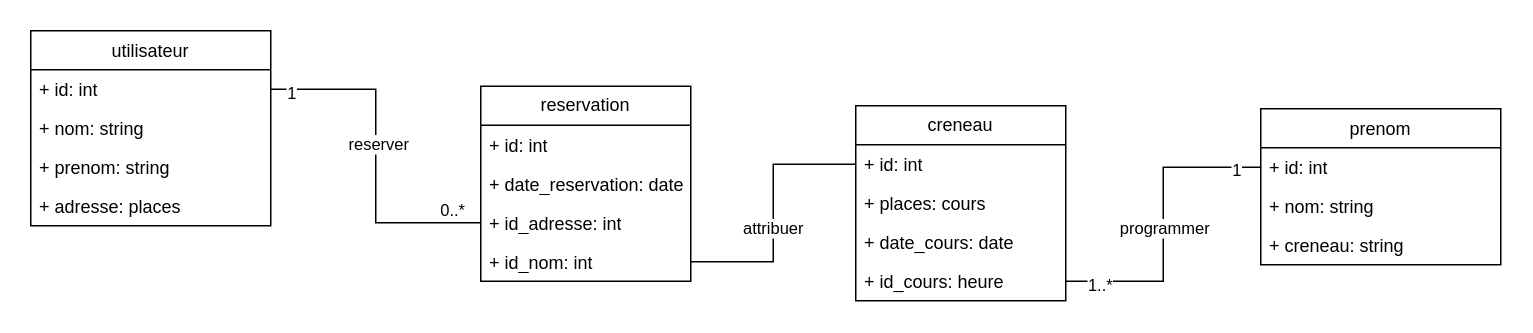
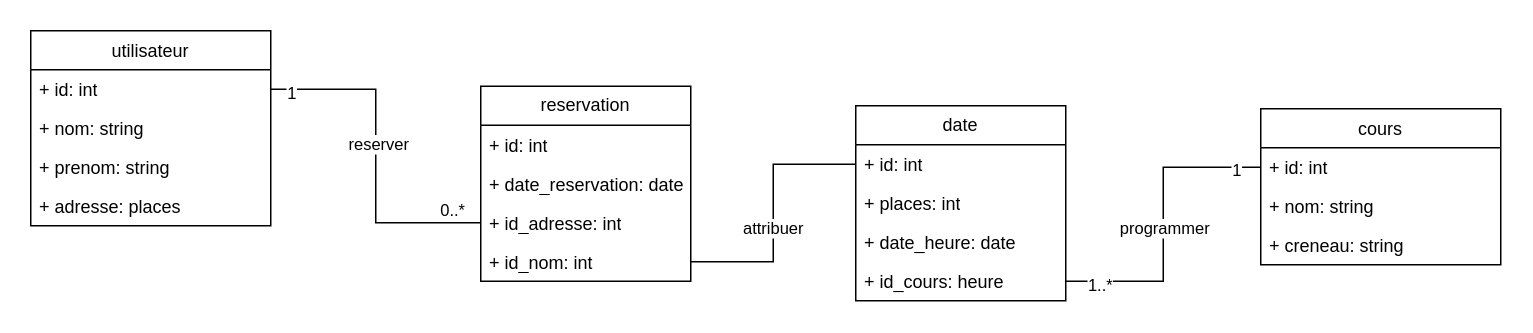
node "creneau": label "creneau" -> "date"
node "prenom": label "prenom" -> "cours"
node "+ places: cours": label "+ places: cours" -> "+ places: int"
node "+ date_cours: date": label "+ date_cours: date" -> "+ date_heure: date"
